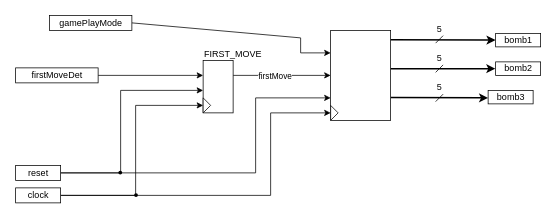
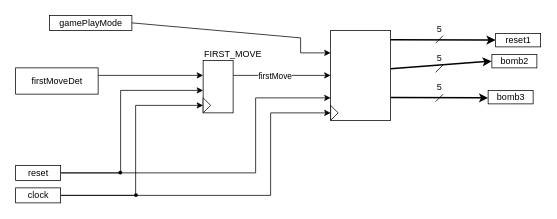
node "bomb1": label "bomb1" -> "reset1"
node "bomb2": moved (518, 69) -> (514, 61)
node "firstMoveDet": size 83x15 -> 83x26
